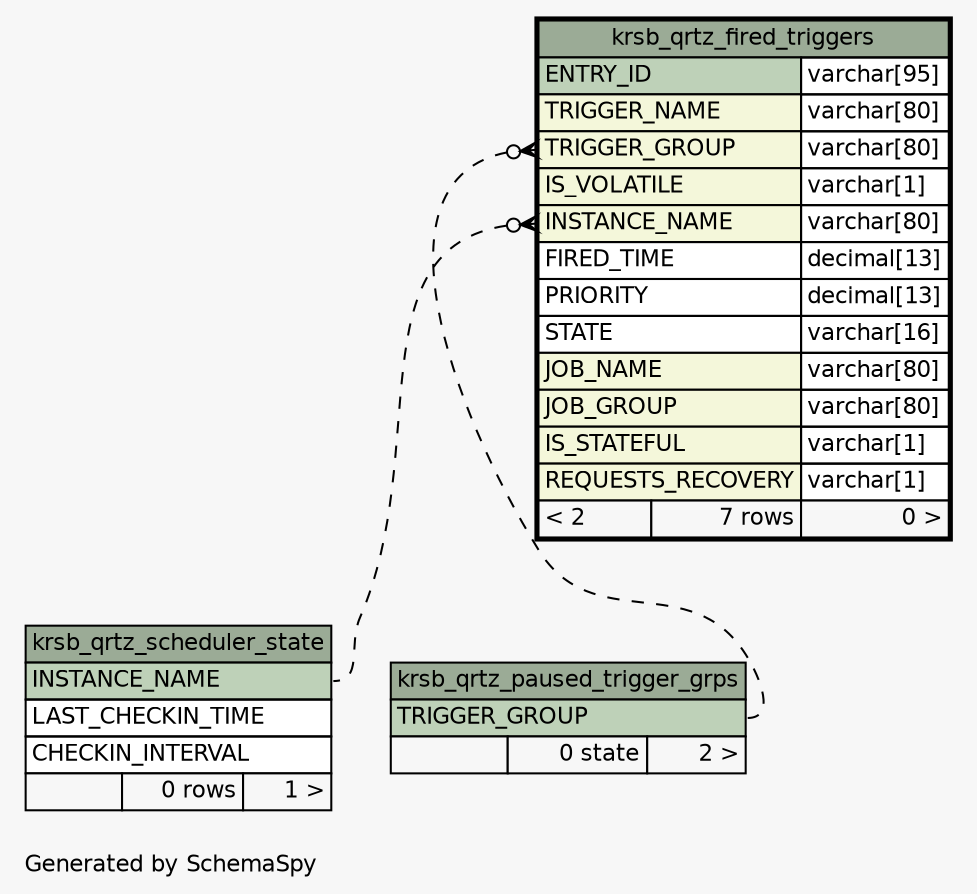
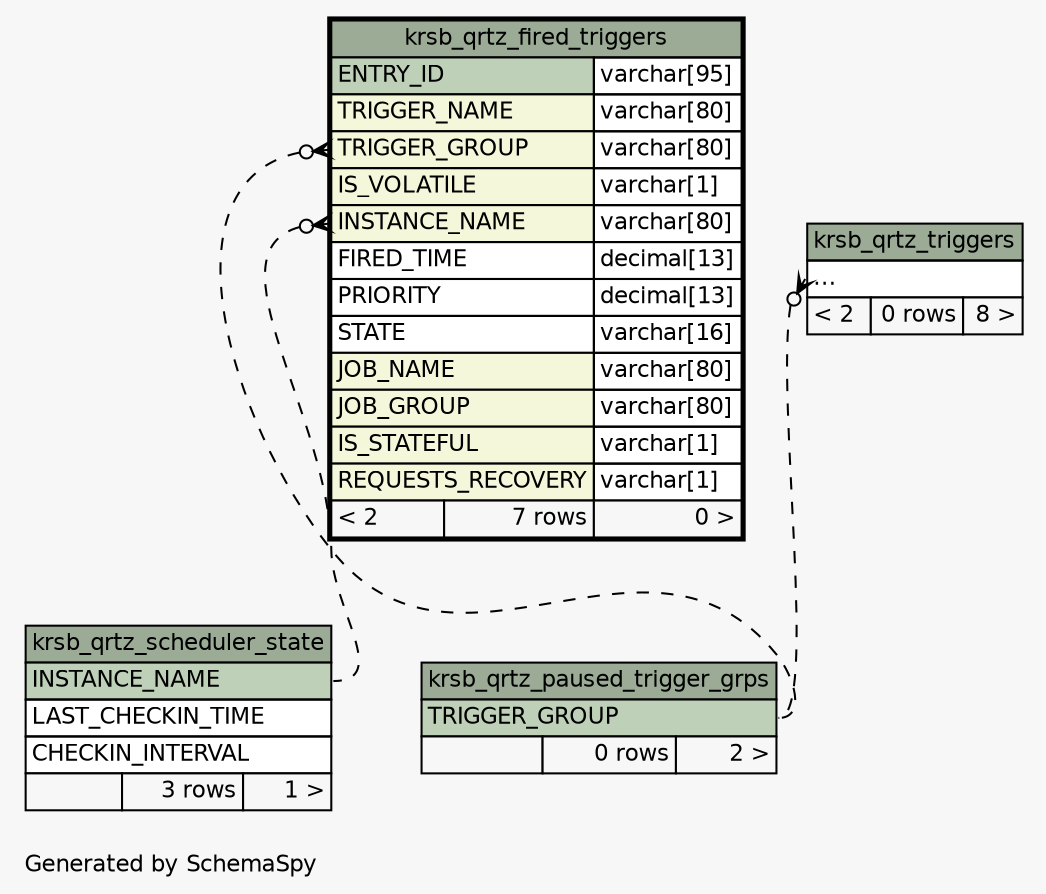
node "krsb_qrtz_triggers": added
node "krsb_qrtz_paused_trigger_grps": text "0 state" -> "0 rows"
node "krsb_qrtz_scheduler_state": text "0 rows" -> "3 rows"
